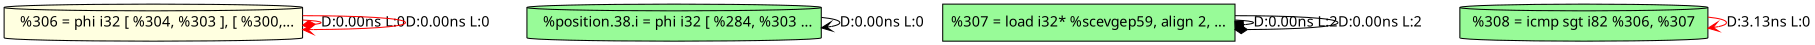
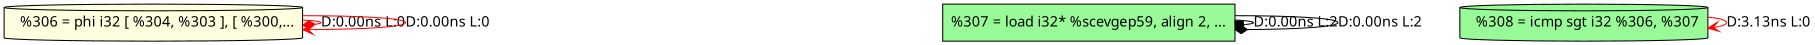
node "%position.38.i = phi i32 [ %284, %303 ...": removed
node "%308 = icmp sgt i82 %306, %307": label "%308 = icmp sgt i82 %306, %307" -> "%308 = icmp sgt i32 %306, %307"
